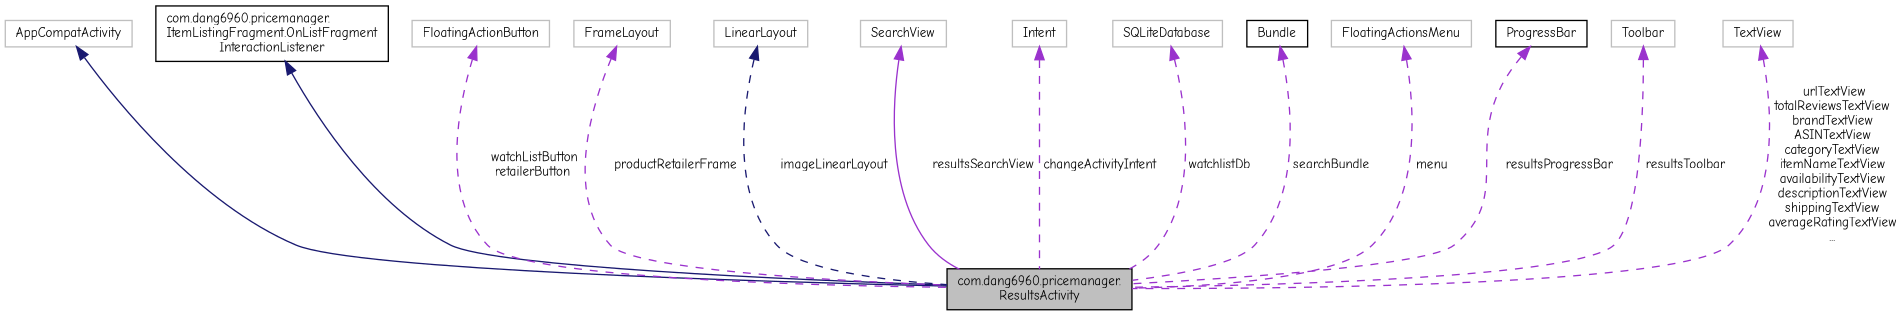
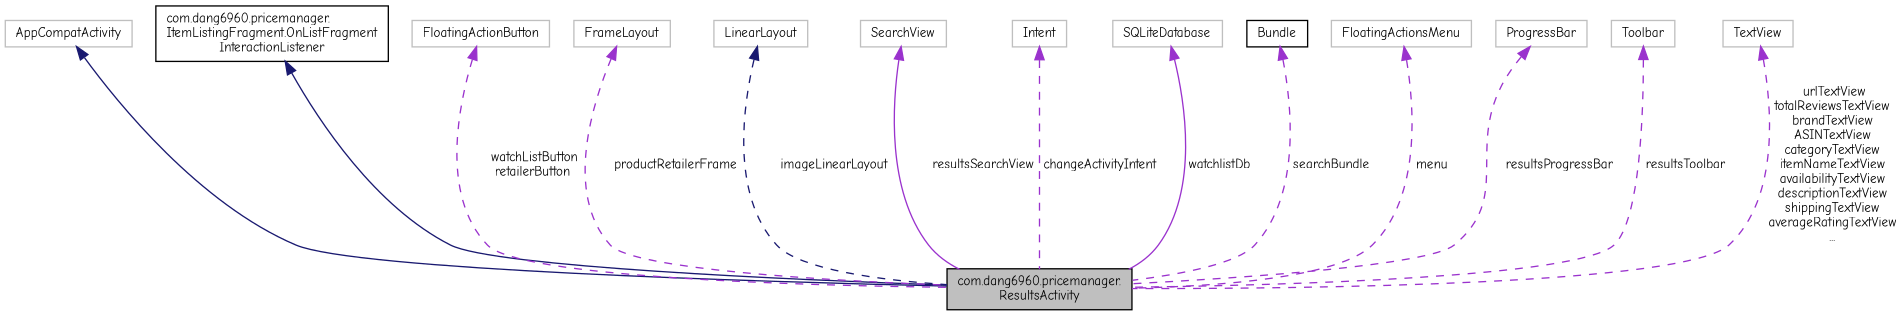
node "ProgressBar": color black -> grey75
edge "com.dang6960.pricemanager. ResultsActivity" -> "SQLiteDatabase": style dashed -> solid
